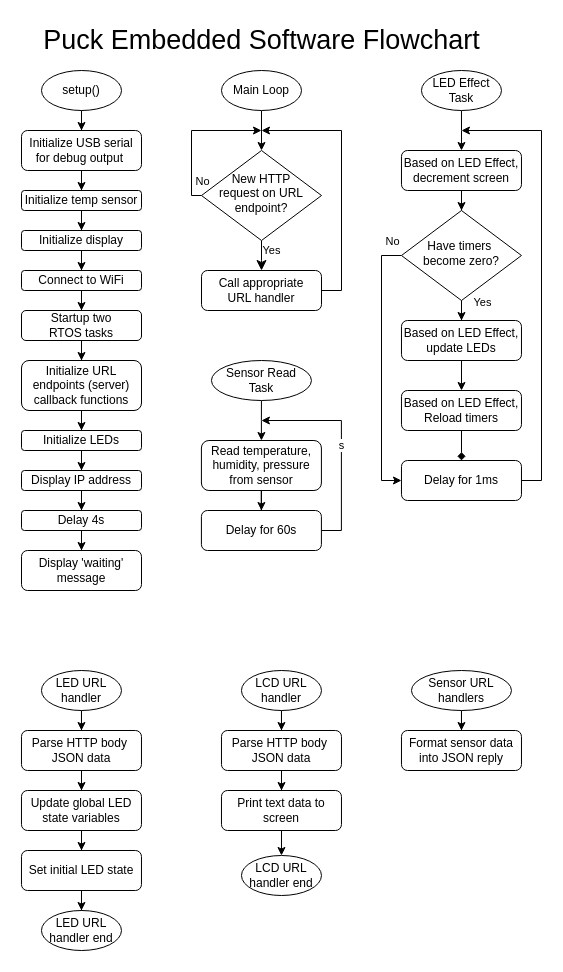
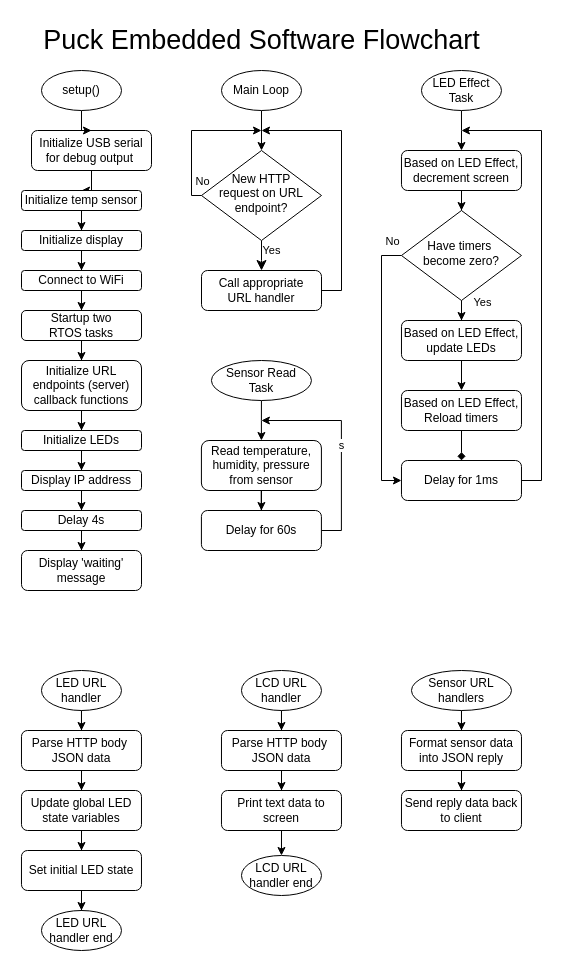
node "Initialize USB serial for debug output": moved (82, 151) -> (92, 151)
edge "Format sensor data into JSON reply" -> "Send reply data back to client": added
node "Send reply data back to client": added
